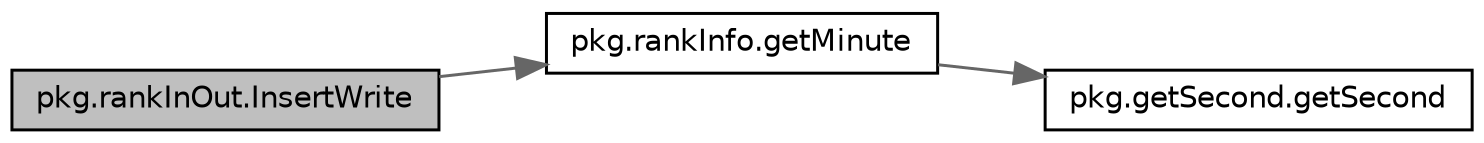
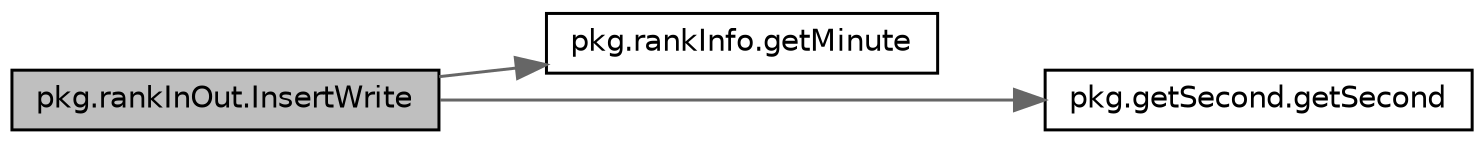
edge "pkg.rankInfo.getMinute" -> "pkg.getSecond.getSecond": now "pkg.rankInOut.InsertWrite" -> "pkg.getSecond.getSecond"
